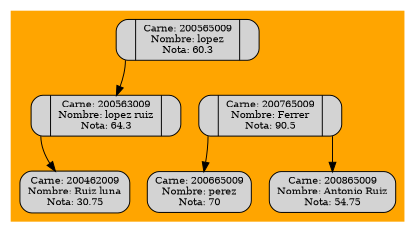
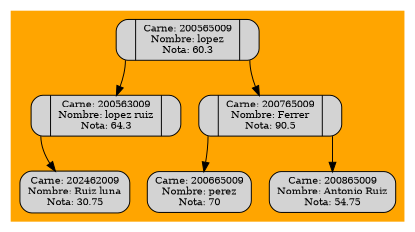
edge "Carne: 200565009" -> "Carne: 200765009": added
node "Carne: 200462009 Nombre: Ruiz luna Nota: 30.75": label "Carne: 200462009 Nombre: Ruiz luna Nota: 30.75" -> "Carne: 202462009 Nombre: Ruiz luna Nota: 30.75"
